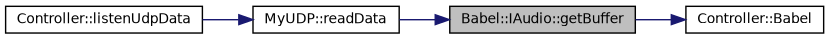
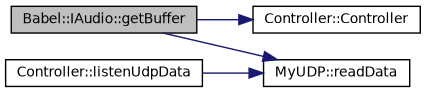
edge "MyUDP::readData" -> "Babel::IAudio::getBuffer": reversed
node "Controller::Babel": label "Controller::Babel" -> "Controller::Controller"
